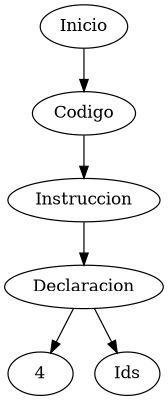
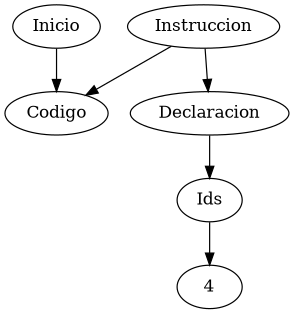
edge "Codigo" -> "Instruccion": reversed
edge "Declaracion" -> "4": now "Ids" -> "4"
